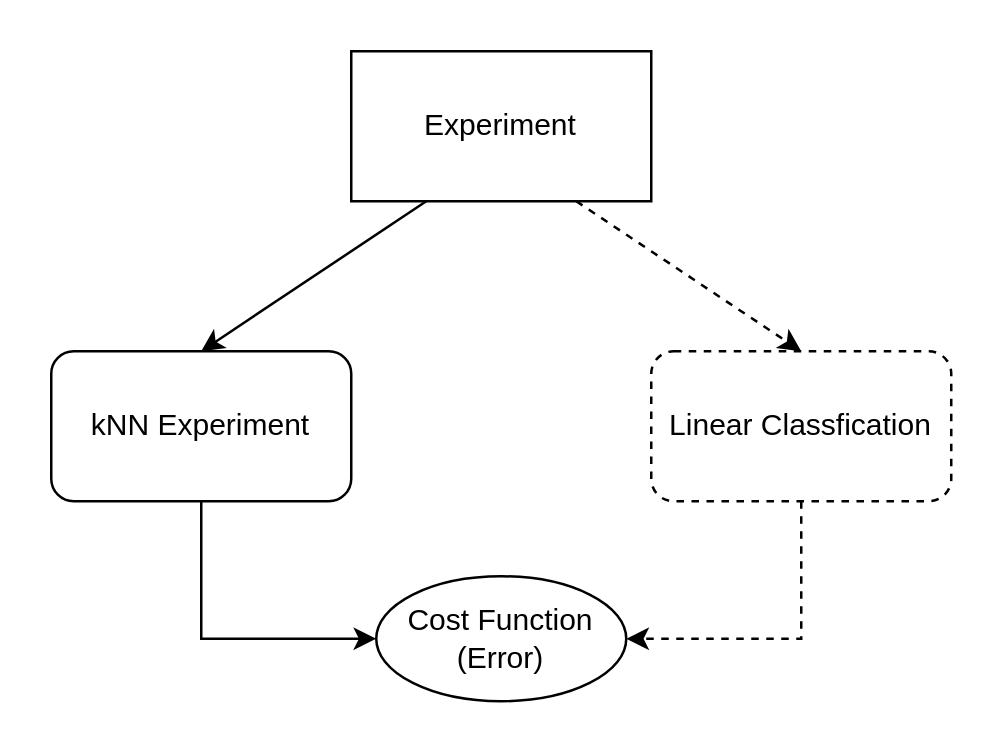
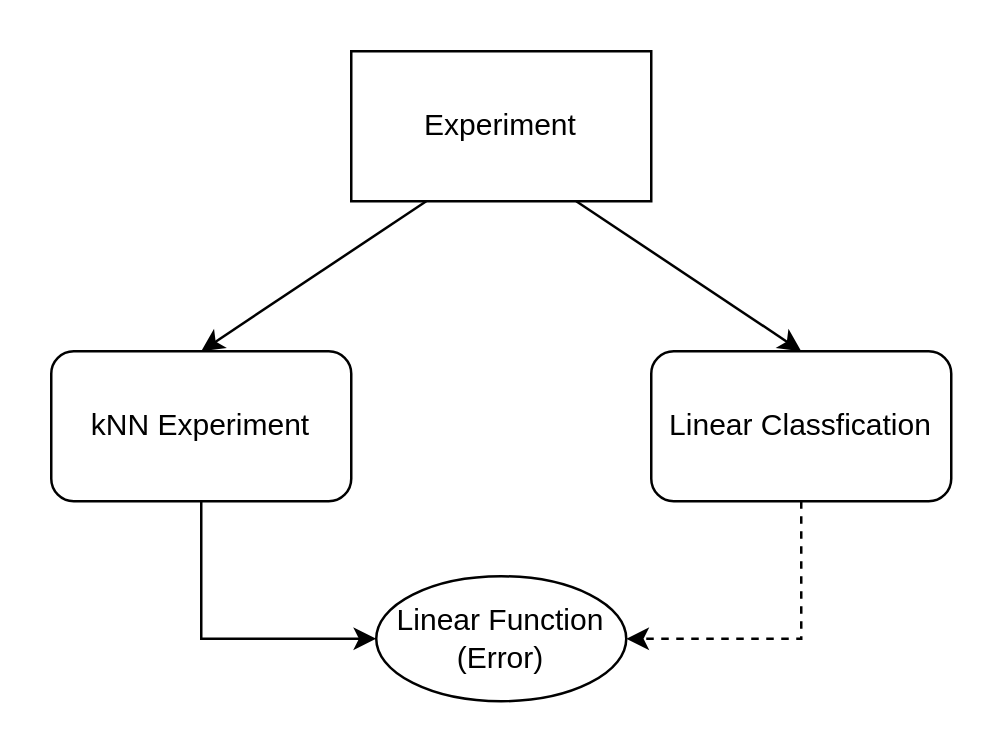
edge "Experiment" -> "Linear Classfication": style dashed -> solid
node "Linear Classfication": style dashed -> solid
node "Cost Function (Error)": label "Cost Function (Error)" -> "Linear Function (Error)"
